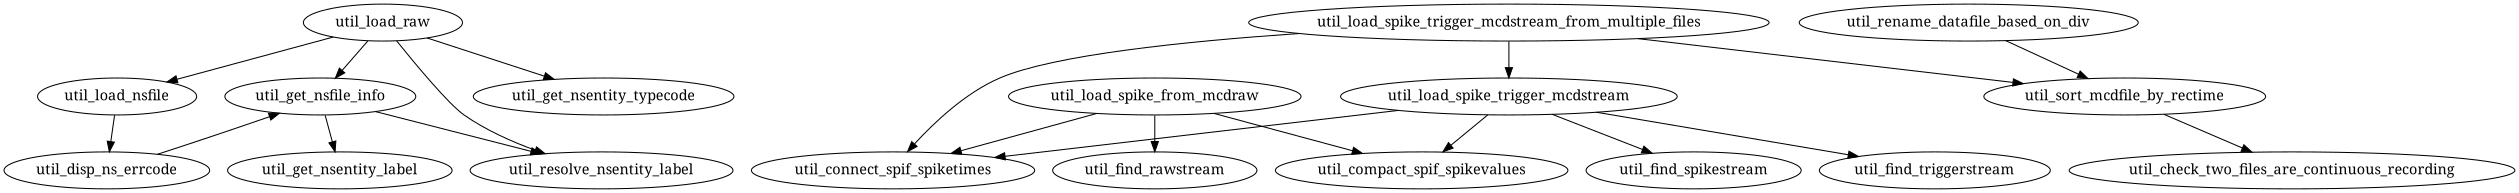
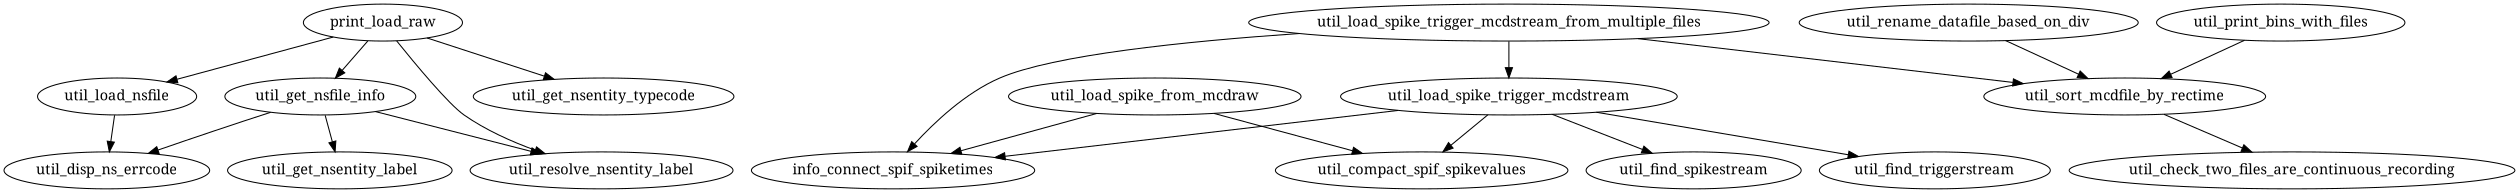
node "util_load_raw": label "util_load_raw" -> "print_load_raw"
node "util_print_bins_with_files": added
edge "util_disp_ns_errcode" -> "util_get_nsfile_info": reversed
node "util_connect_spif_spiketimes": label "util_connect_spif_spiketimes" -> "info_connect_spif_spiketimes"
node "util_find_rawstream": removed
